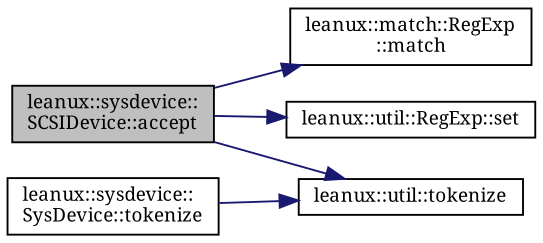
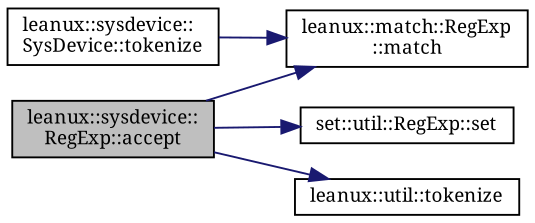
node "leanux::sysdevice:: SCSIDevice::accept": label "leanux::sysdevice:: SCSIDevice::accept" -> "leanux::sysdevice:: RegExp::accept"
node "leanux::util::RegExp::set": label "leanux::util::RegExp::set" -> "set::util::RegExp::set"
edge "leanux::sysdevice:: SysDevice::tokenize" -> "leanux::util::tokenize": now "leanux::sysdevice:: SysDevice::tokenize" -> "leanux::match::RegExp ::match"
